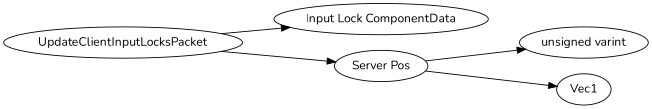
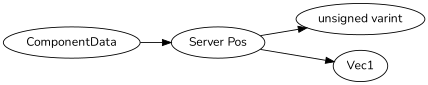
node "Input Lock ComponentData": removed
node "UpdateClientInputLocksPacket": label "UpdateClientInputLocksPacket" -> "ComponentData"
